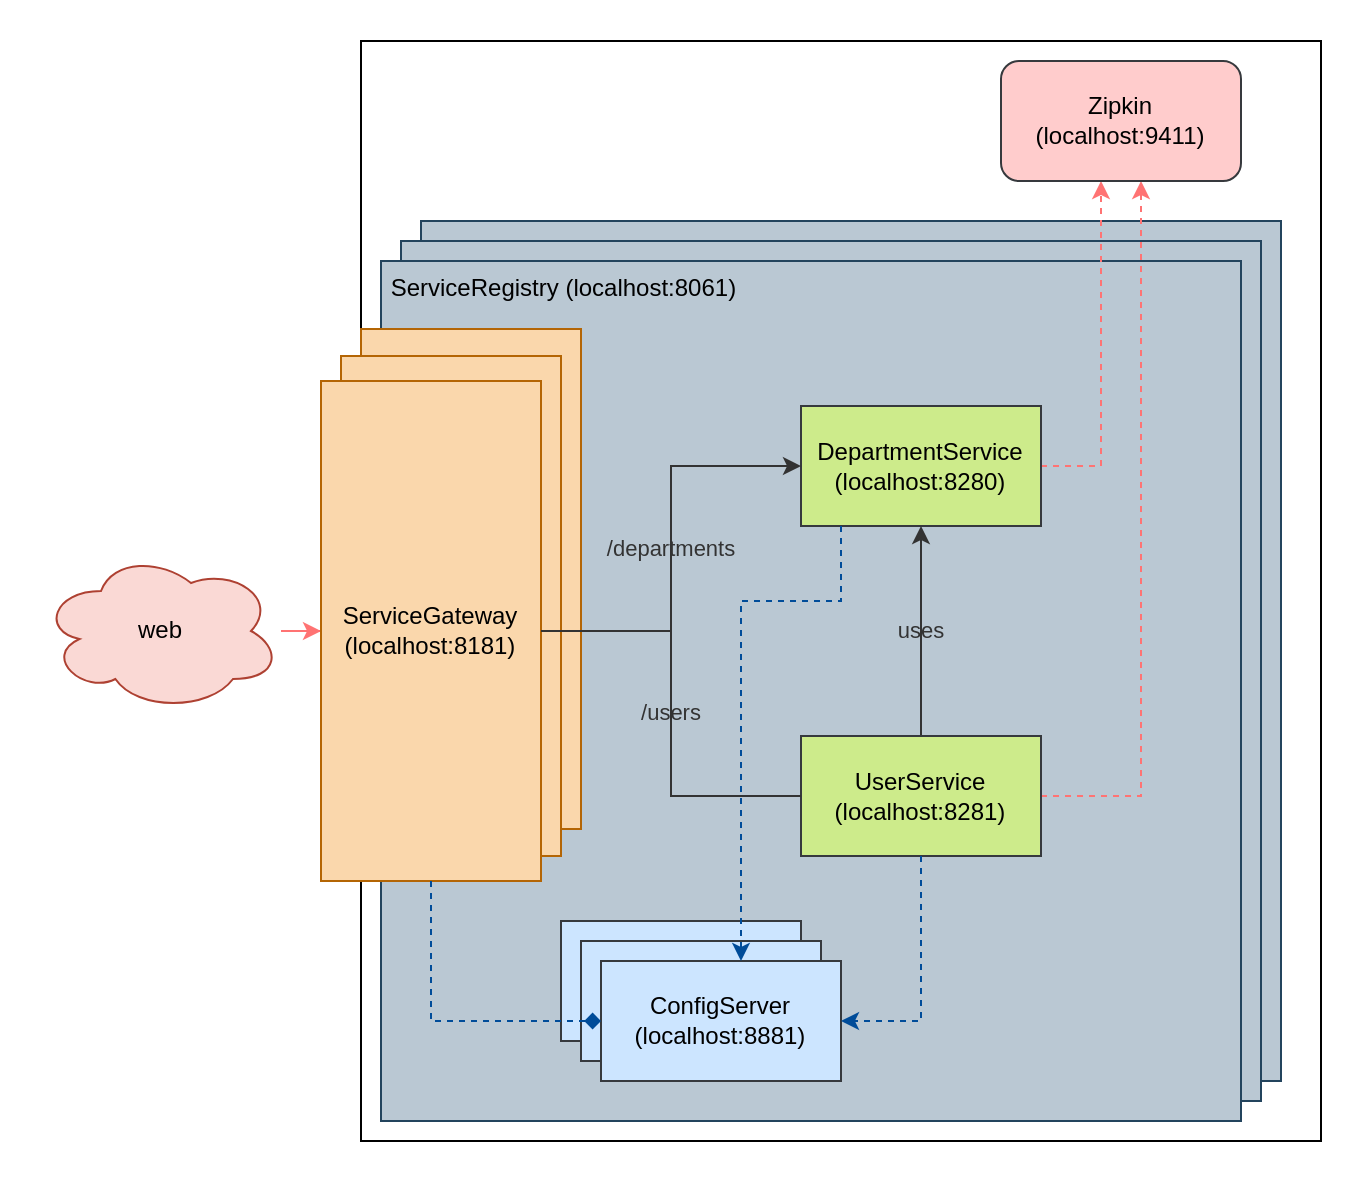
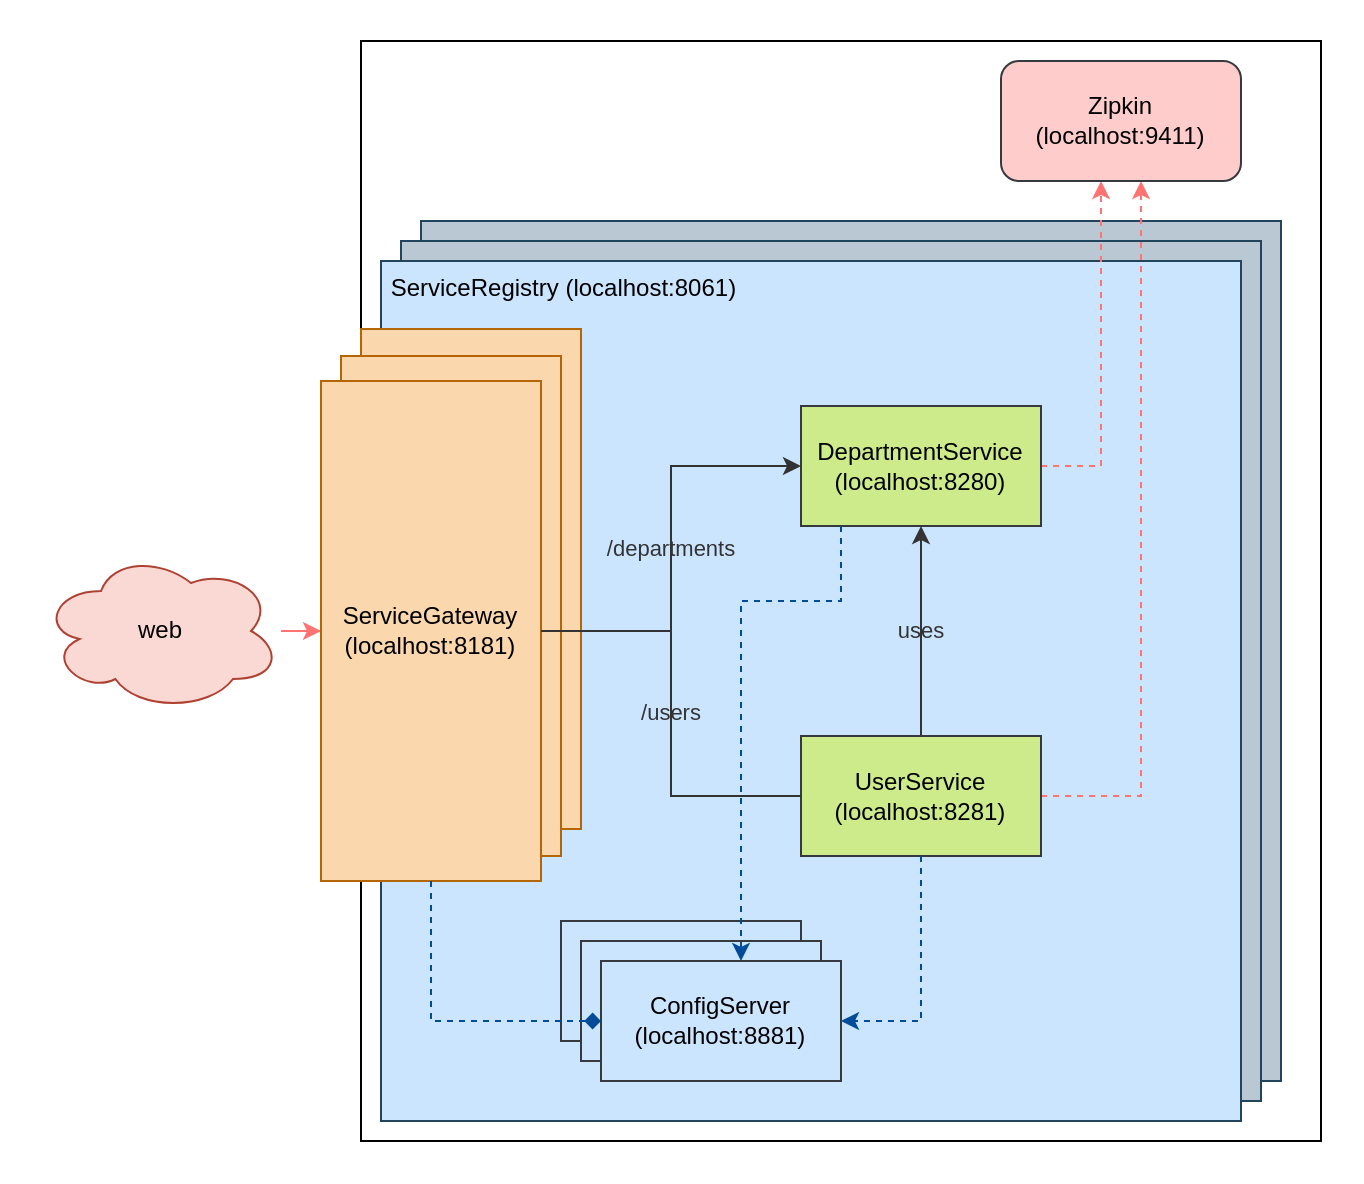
node "ServiceRegistry (localhost:8061)": fillcolor #bac8d3 -> #cce5ff
